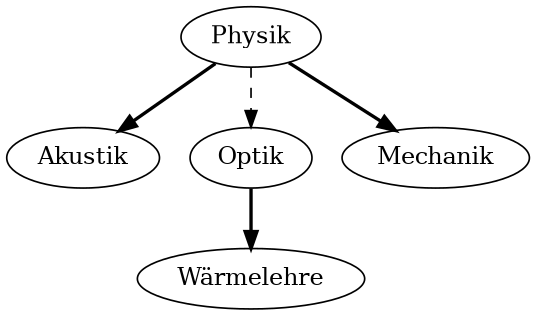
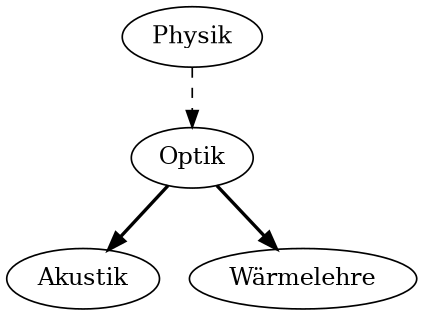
edge "Physik" -> "Akustik": now "Optik" -> "Akustik"
node "Mechanik": removed
